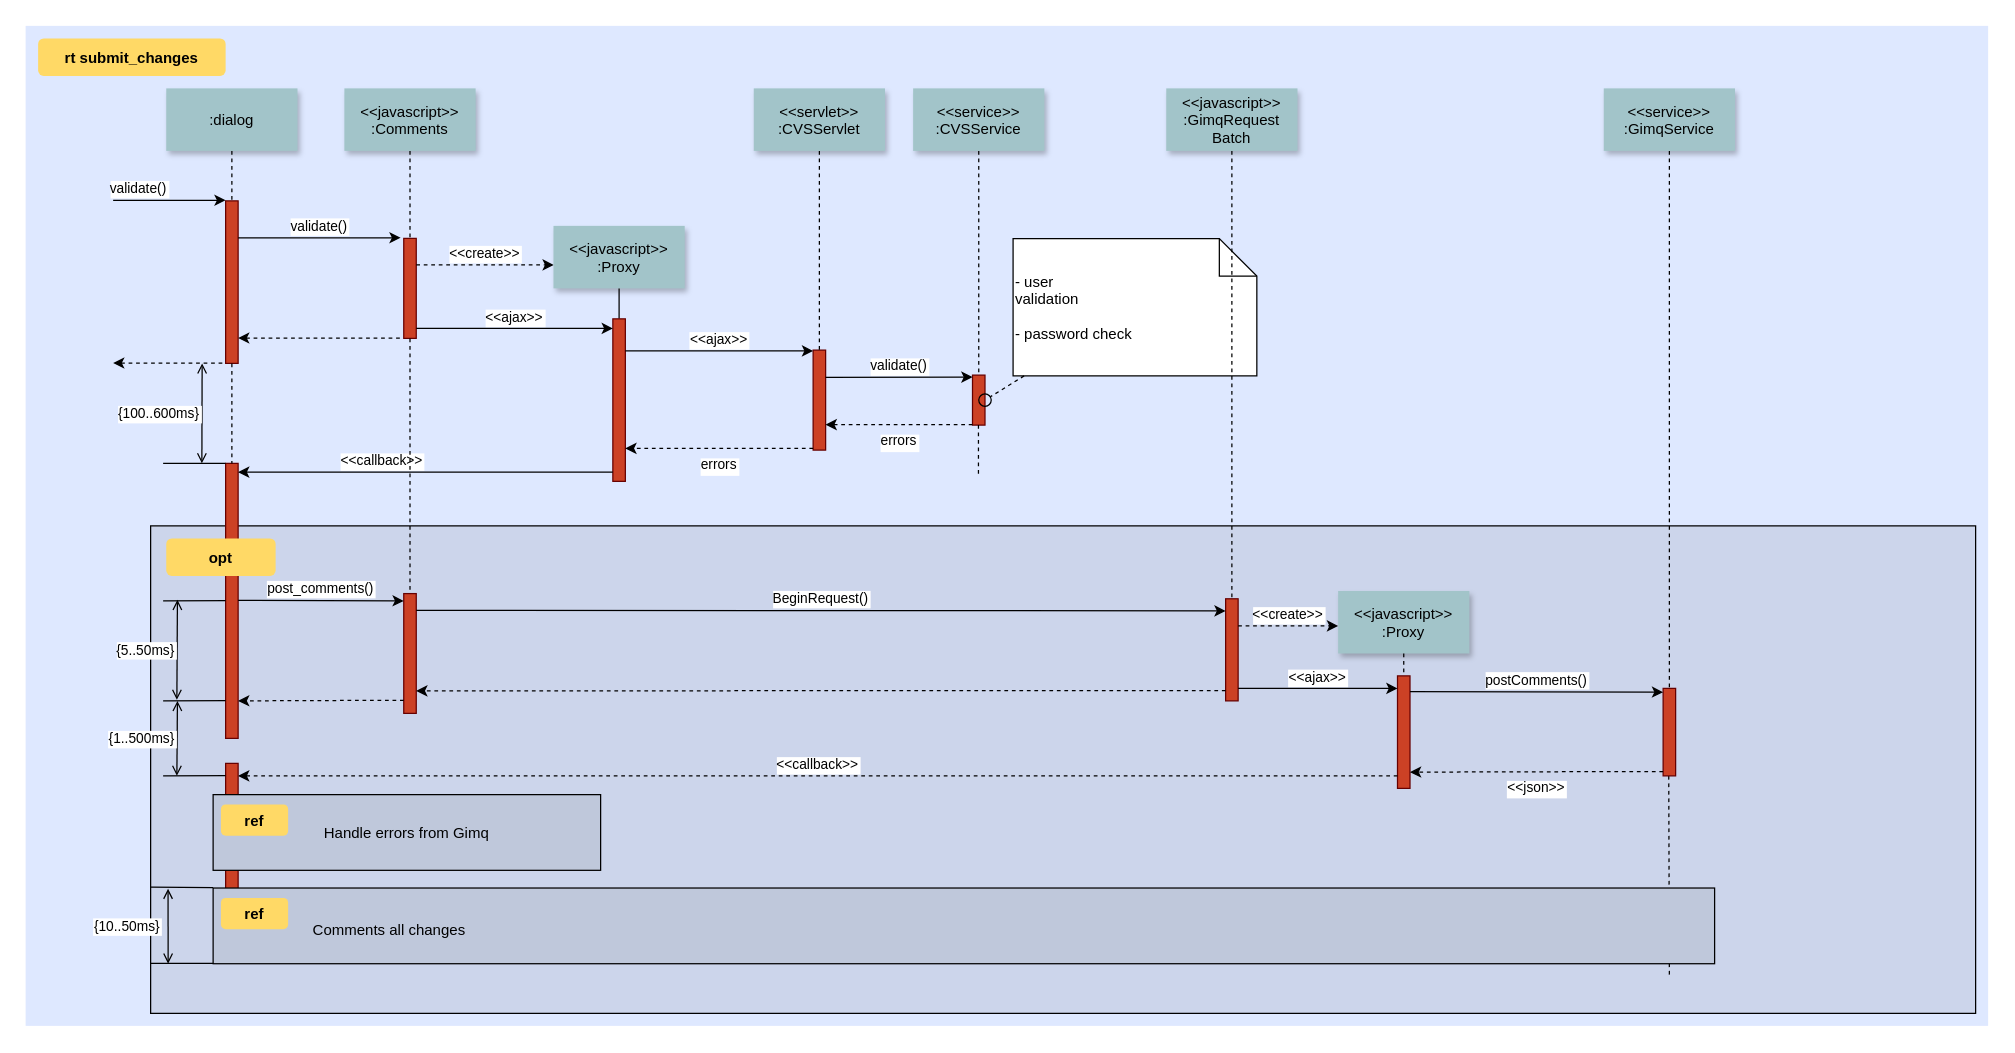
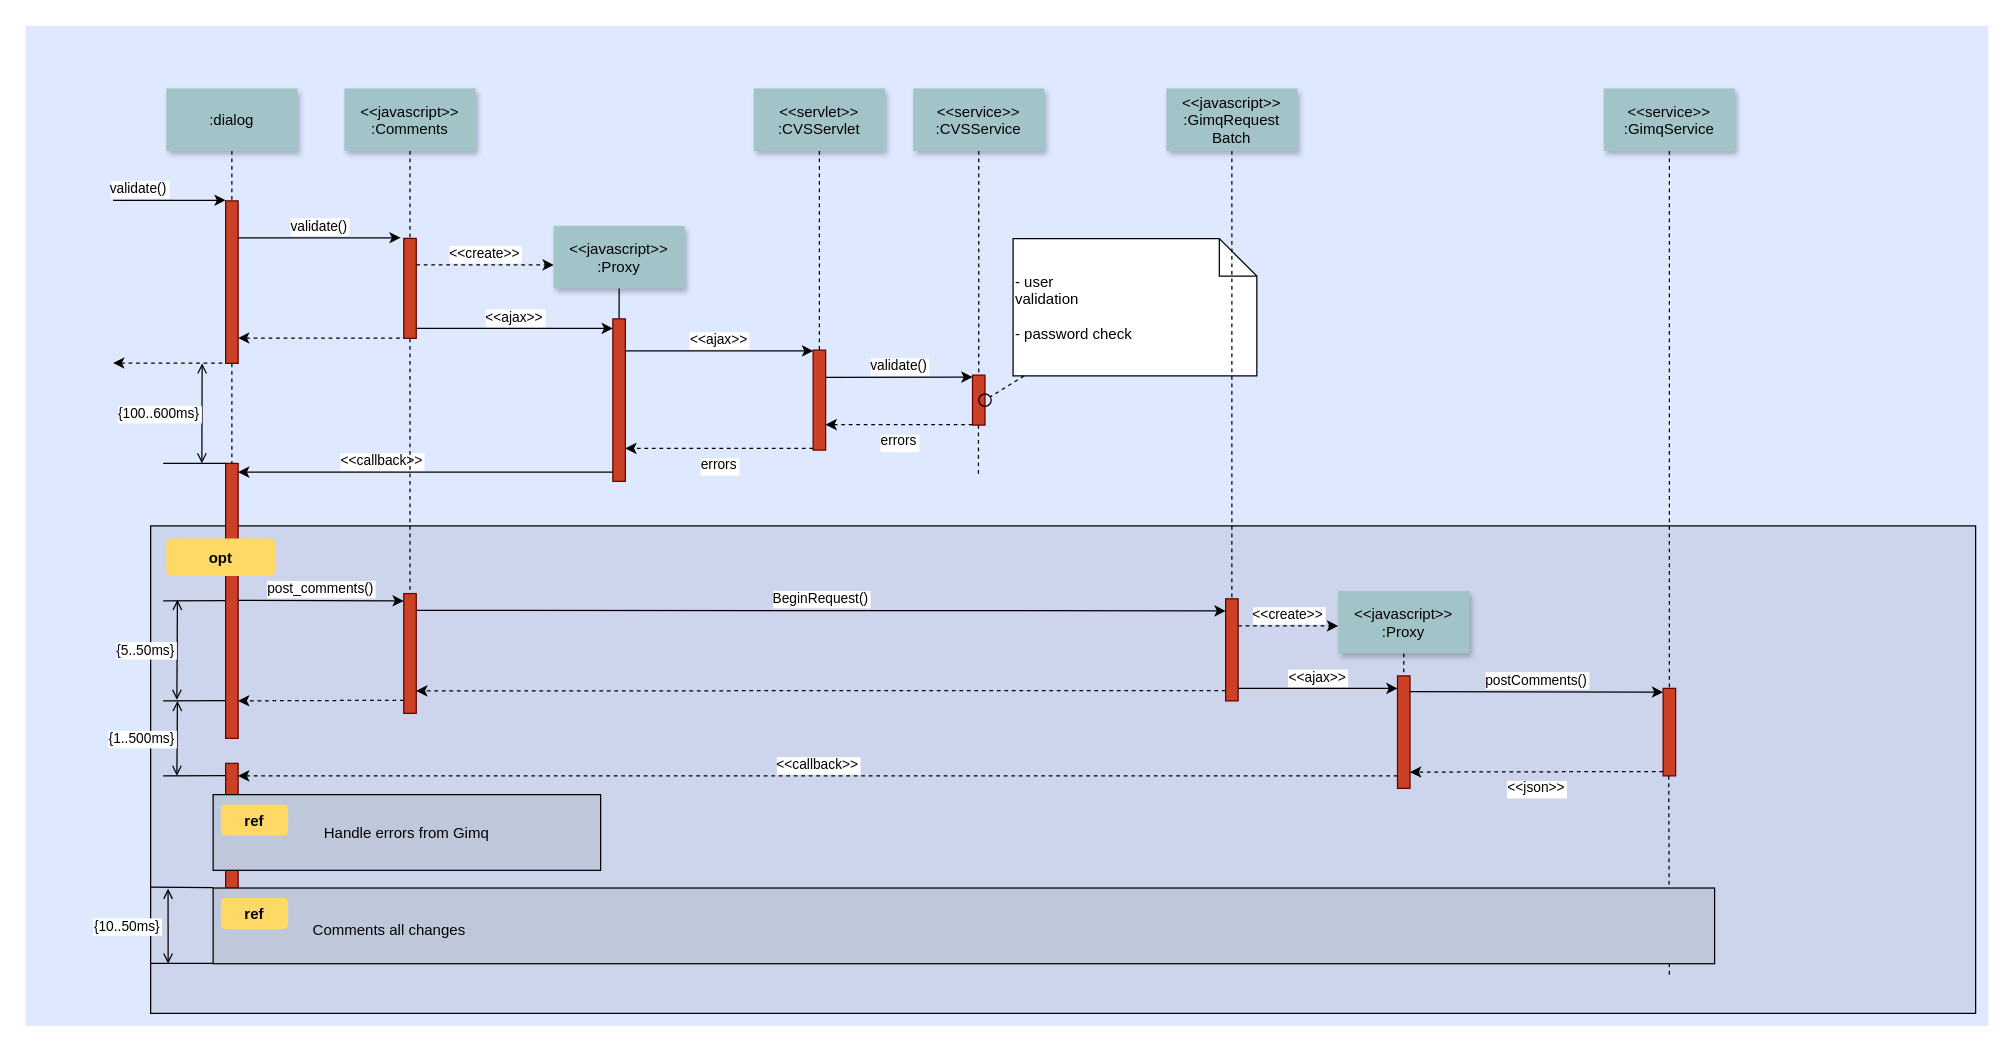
node "rt submit_changes": removed
